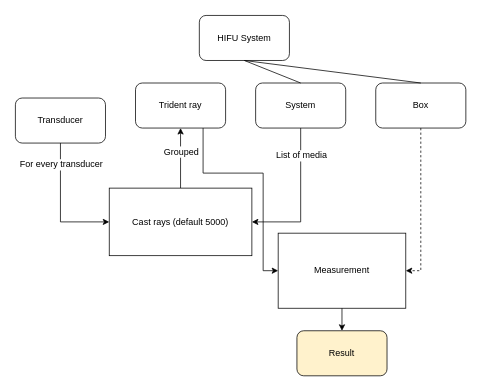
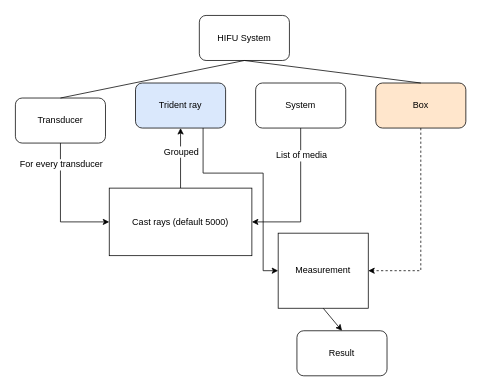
edge "HIFU System" -- "System": removed
edge "HIFU System" -- "Transducer": added
node "Trident ray": fillcolor #ffffff -> #dae8fc
node "Box": fillcolor #ffffff -> #ffe6cc
node "Measurement": size 128x75 -> 90x75
node "Result": fillcolor #fff2cc -> #ffffff
